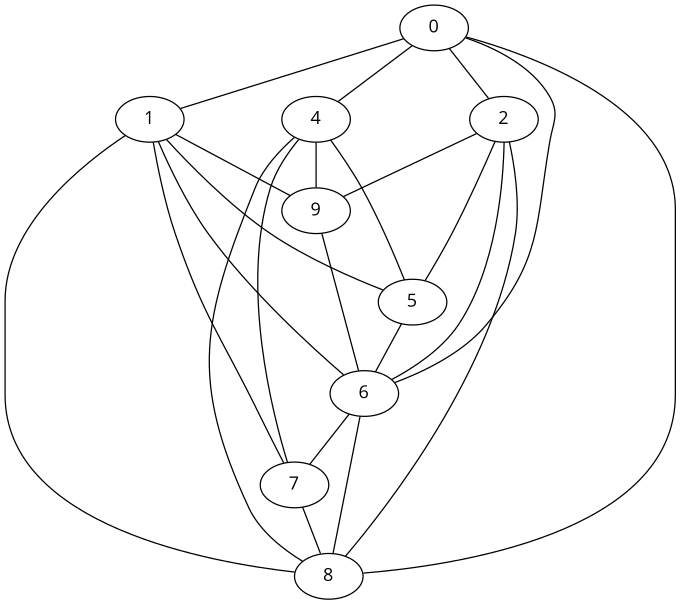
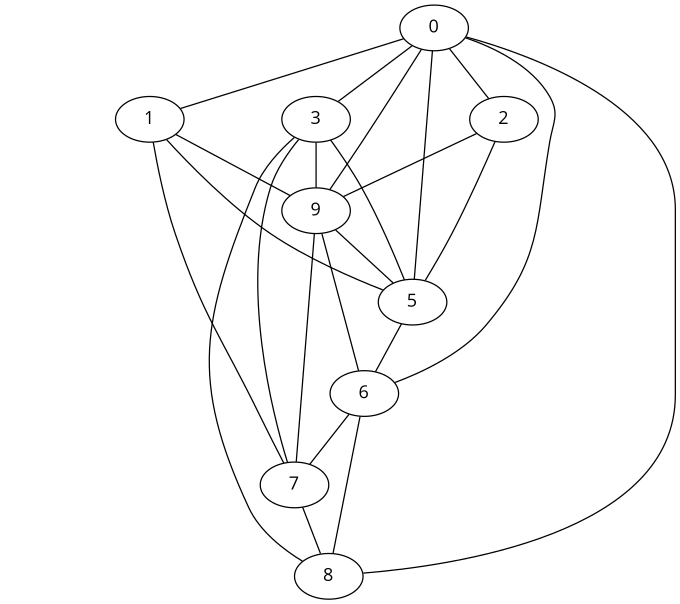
node "4": label "4" -> "3"
edge "0" -- "9": added
edge "0" -- "5": added
edge "9" -- "5": added
edge "1" -- "6": removed
edge "2" -- "6": removed
edge "9" -- "7": added
edge "2" -- "8": removed
edge "1" -- "8": removed
